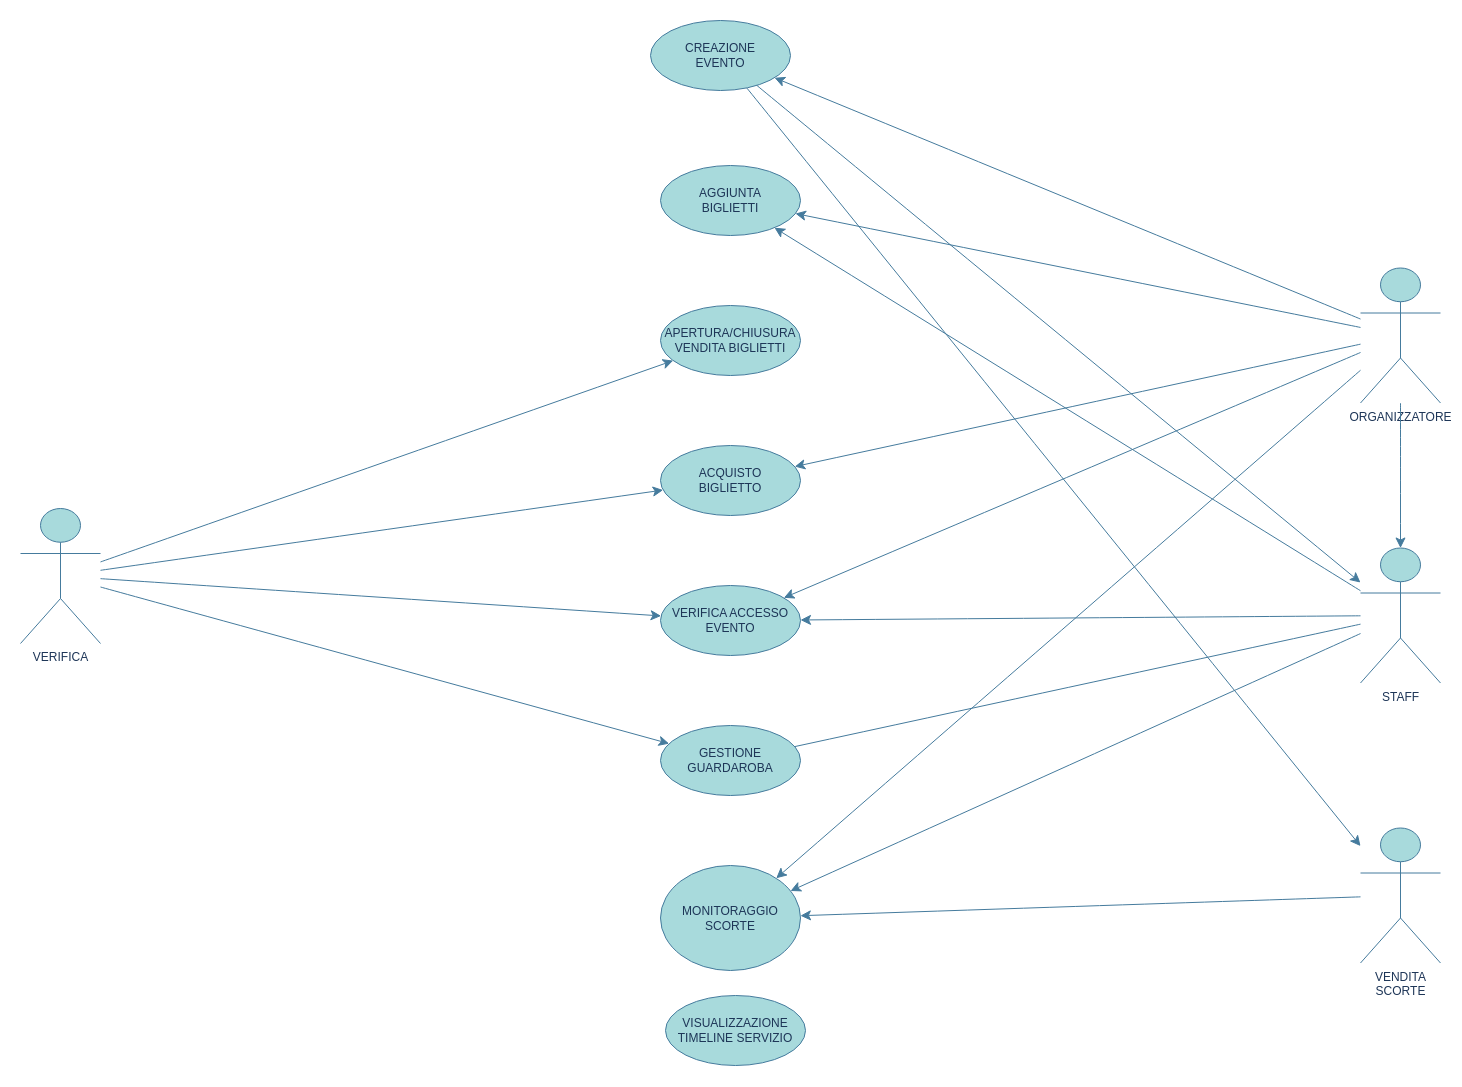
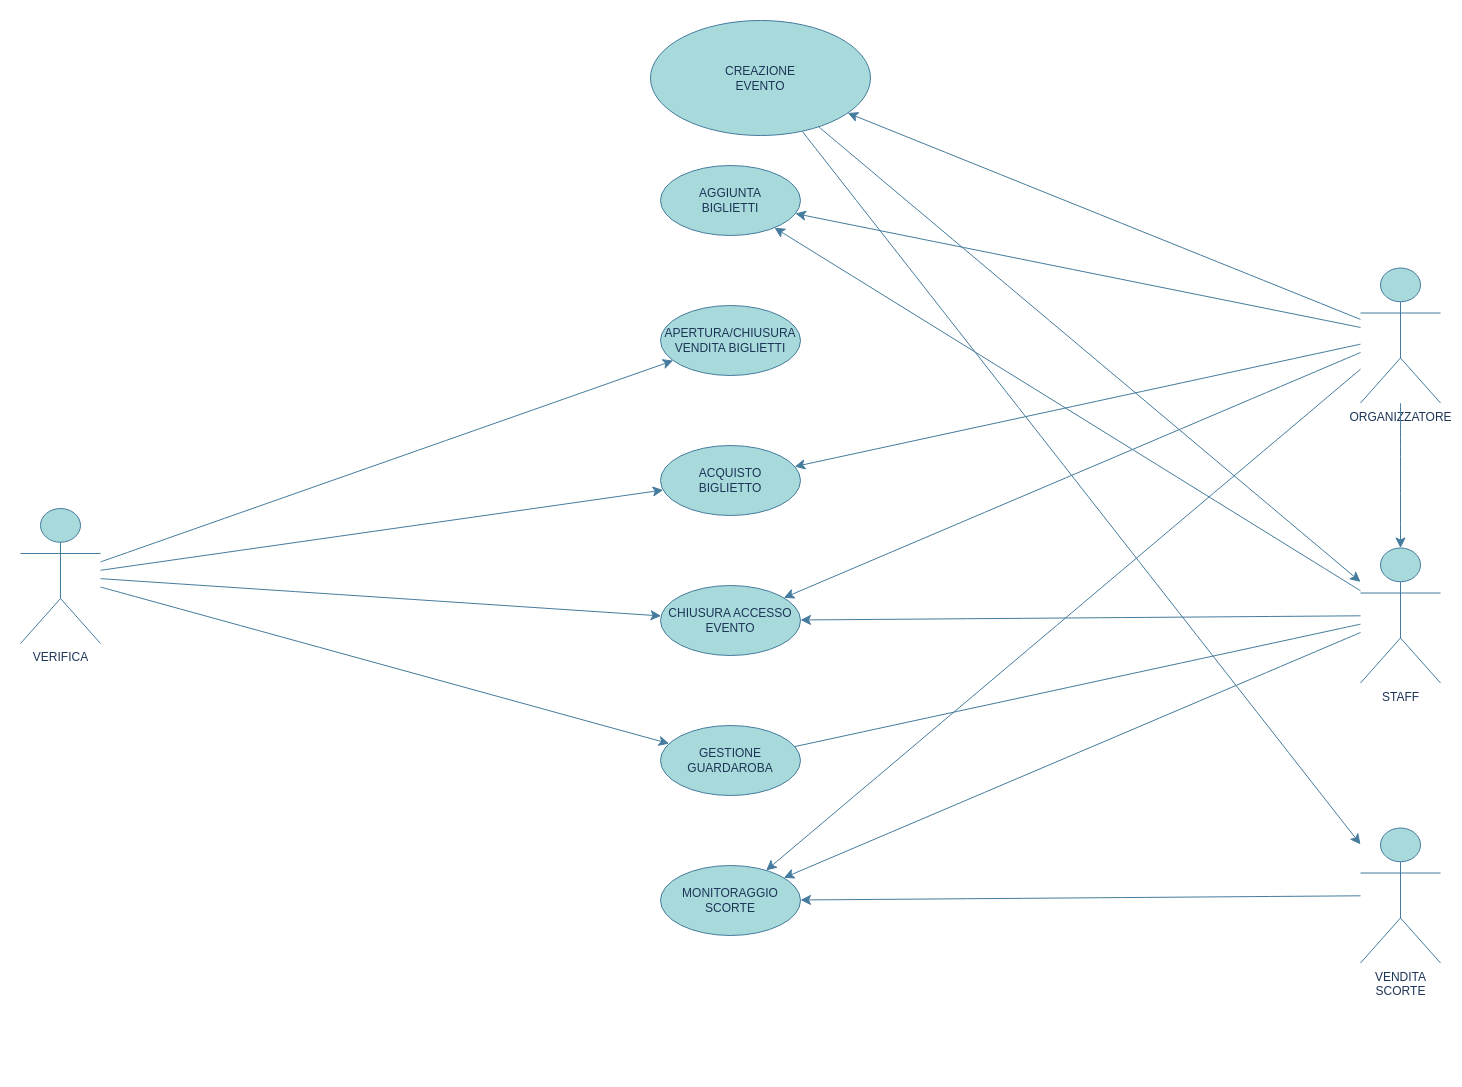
node "CREAZIONE EVENTO": size 140x70 -> 220x115
node "VERIFICA ACCESSO EVENTO": label "VERIFICA ACCESSO EVENTO" -> "CHIUSURA ACCESSO EVENTO"
node "MONITORAGGIO SCORTE": size 140x105 -> 140x70
node "VISUALIZZAZIONE TIMELINE SERVIZIO": removed
